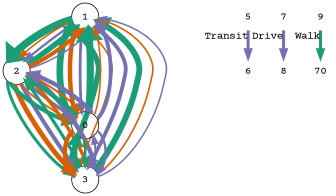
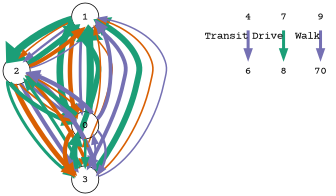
node "5": label "5" -> "4"
edge "7" -> "8": color #7570b3 -> #1b9e77
edge "9" -> "70": color #1b9e77 -> #7570b3
